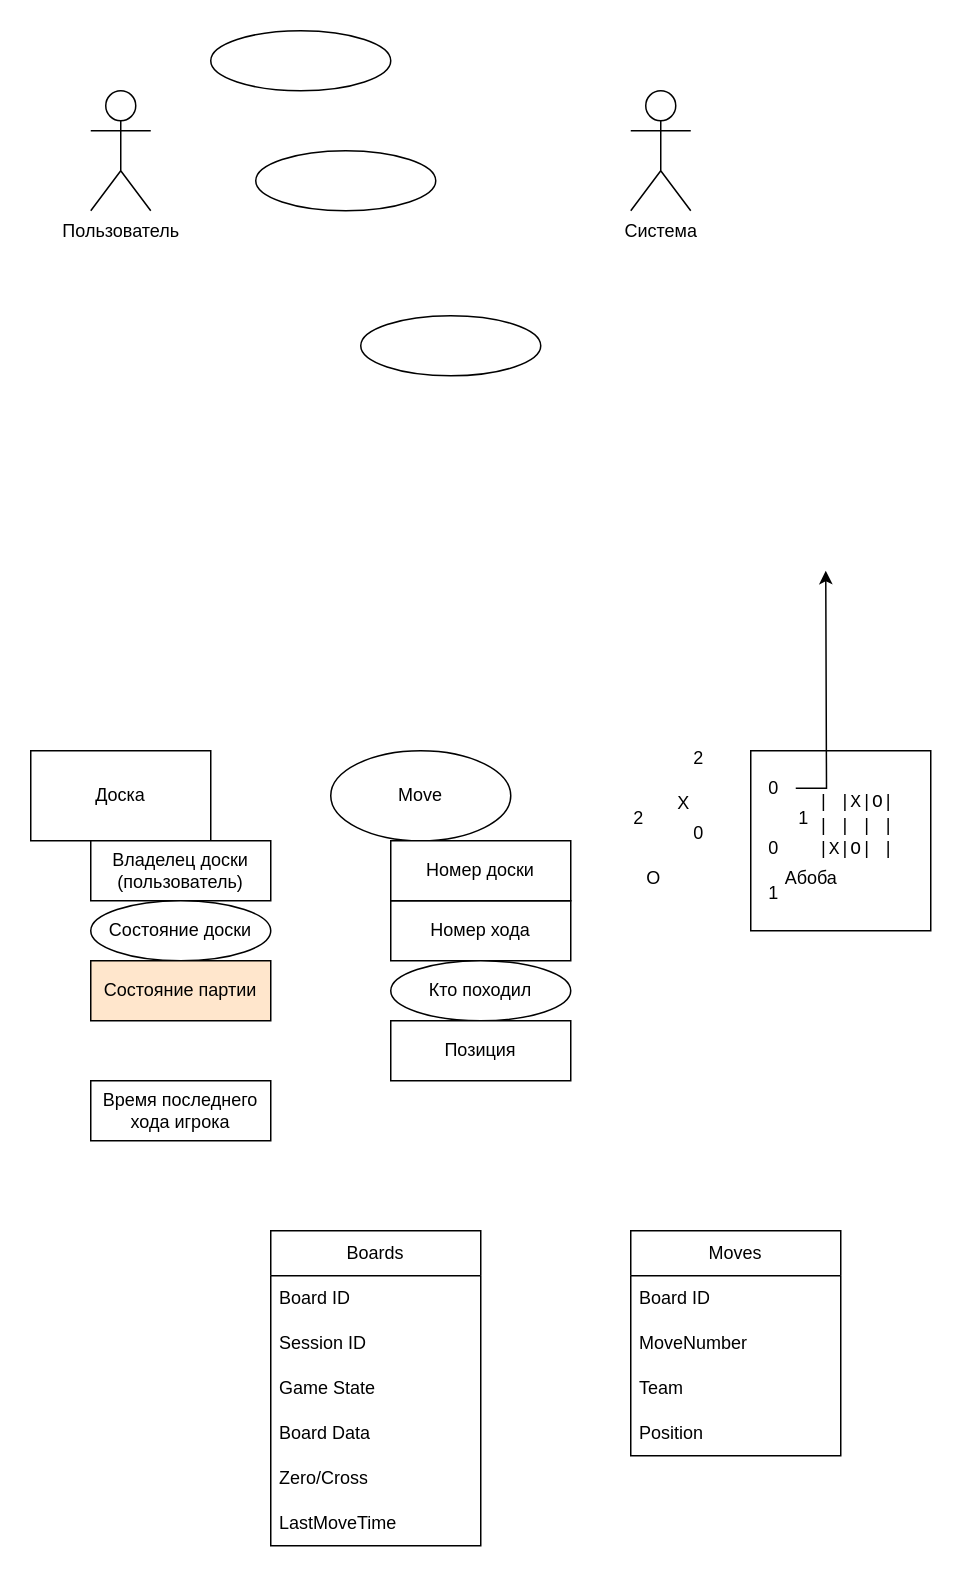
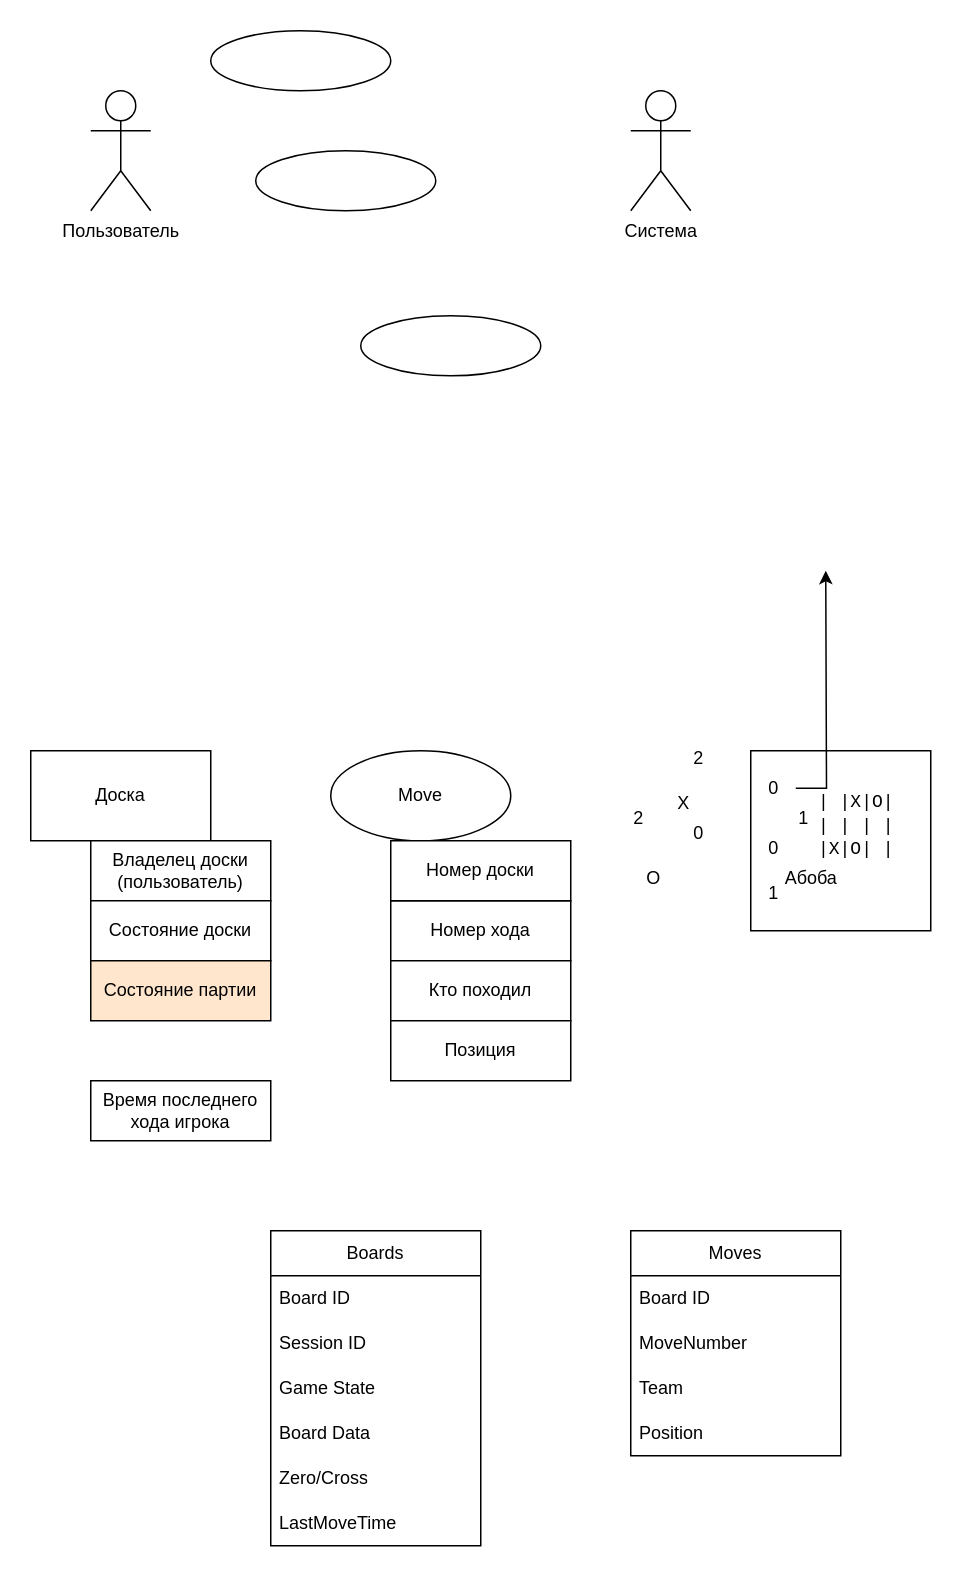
node "Состояние доски": shape ellipse -> rectangle
node "Кто походил": shape ellipse -> rectangle
